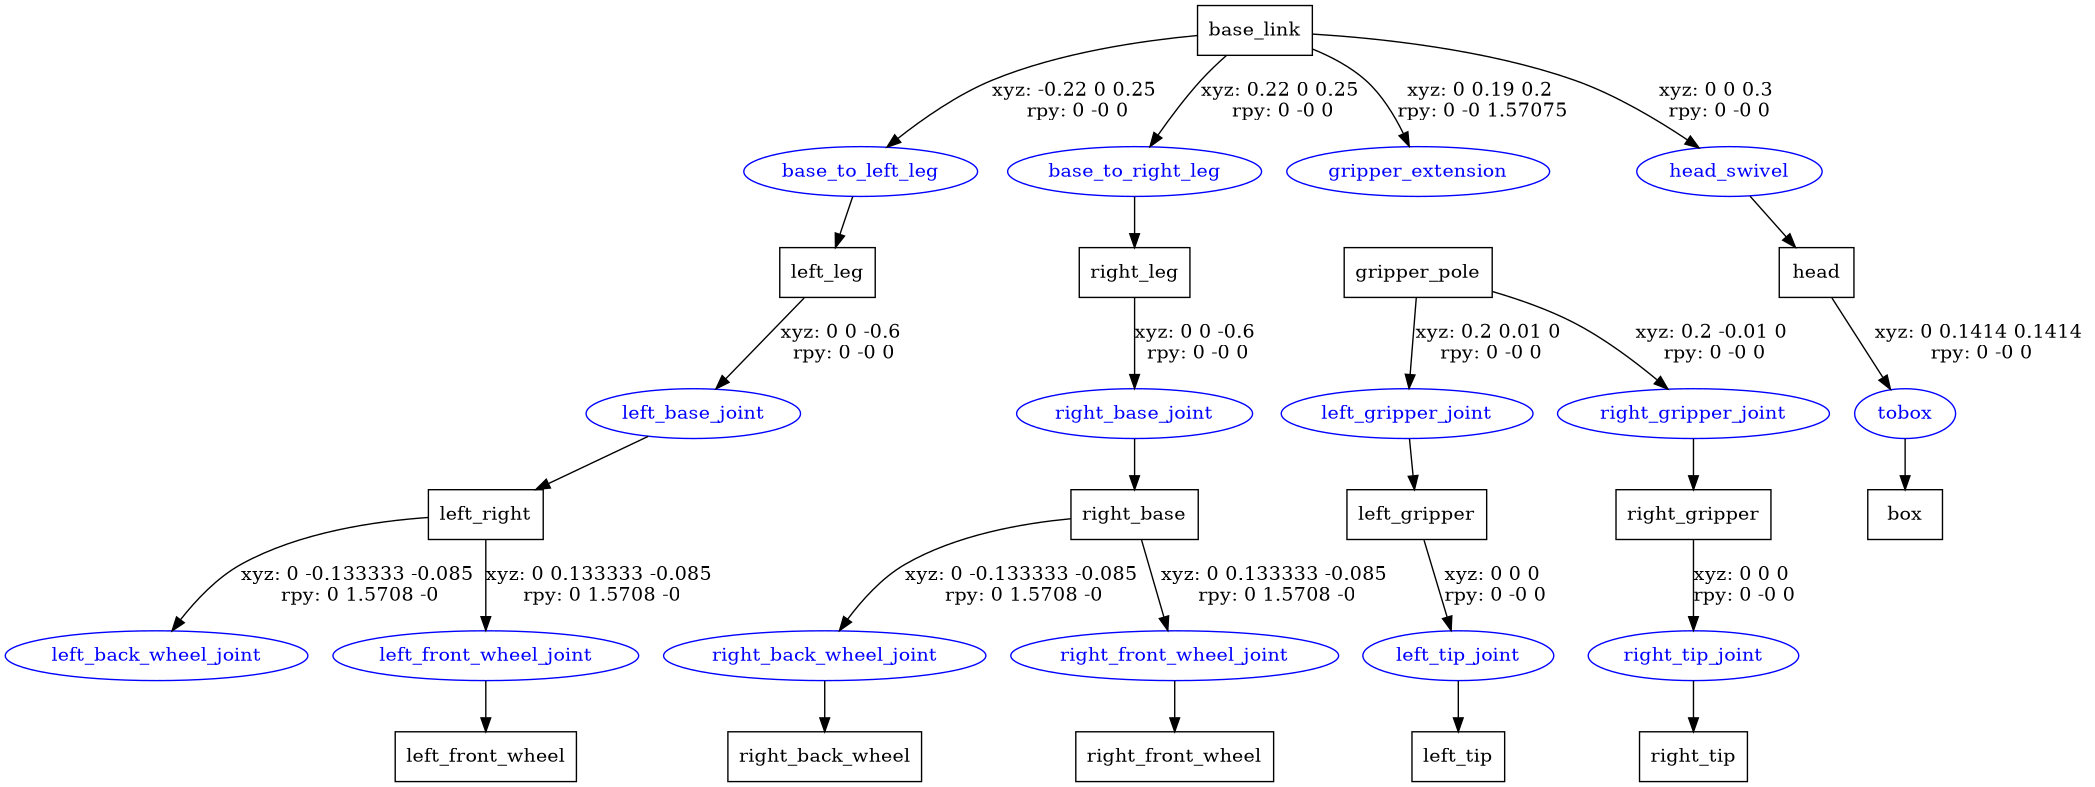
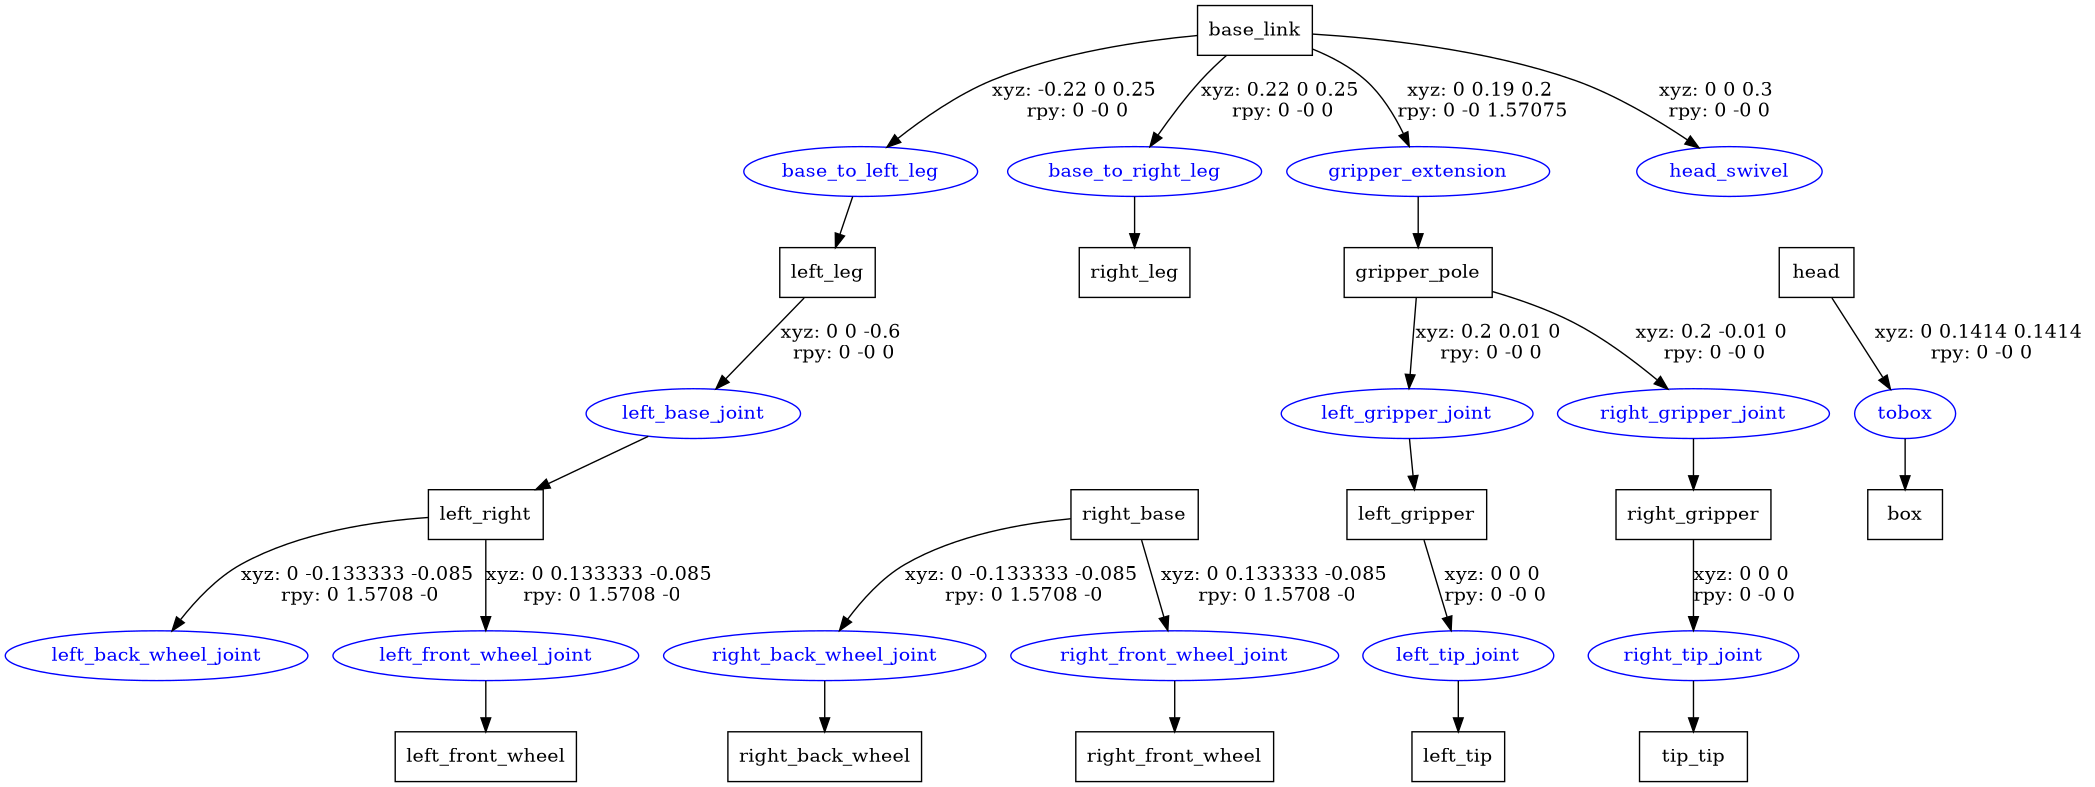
edge "gripper_extension" -> "gripper_pole": added
edge "head_swivel" -> "head": removed
node "right_base_joint": removed
node "right_tip": label "right_tip" -> "tip_tip"
